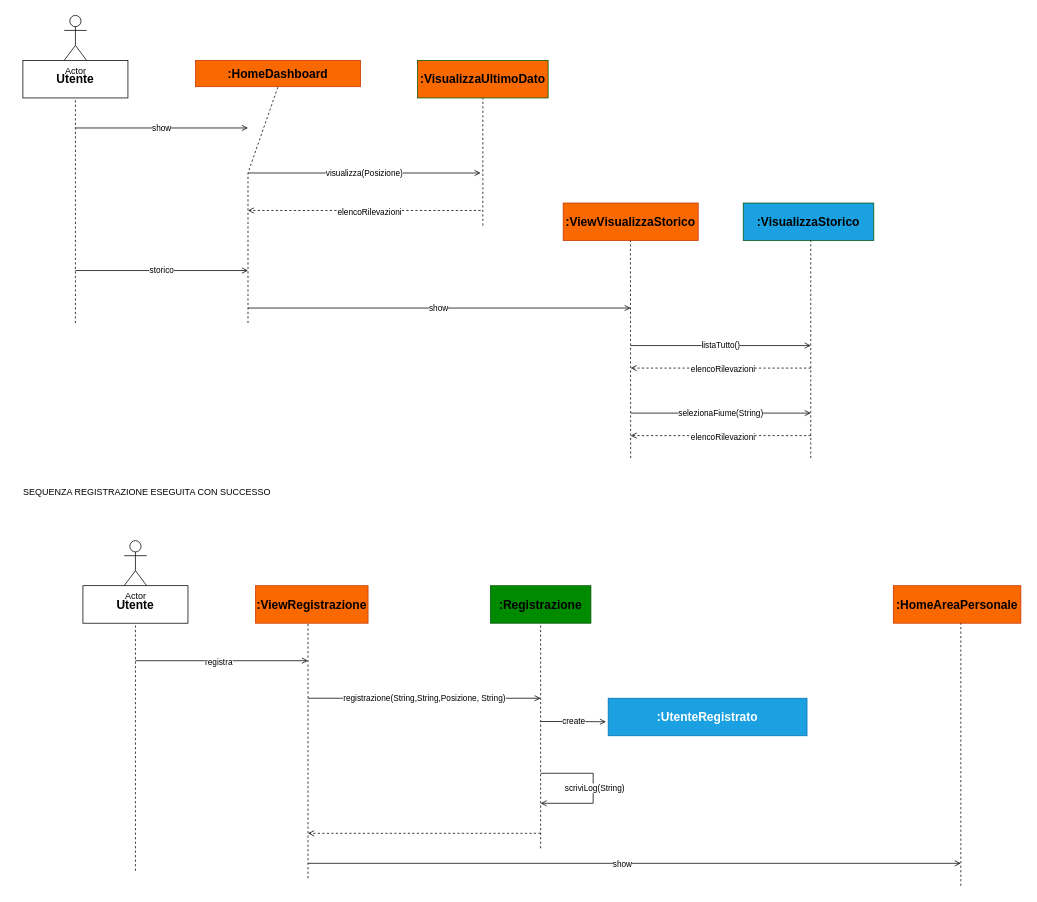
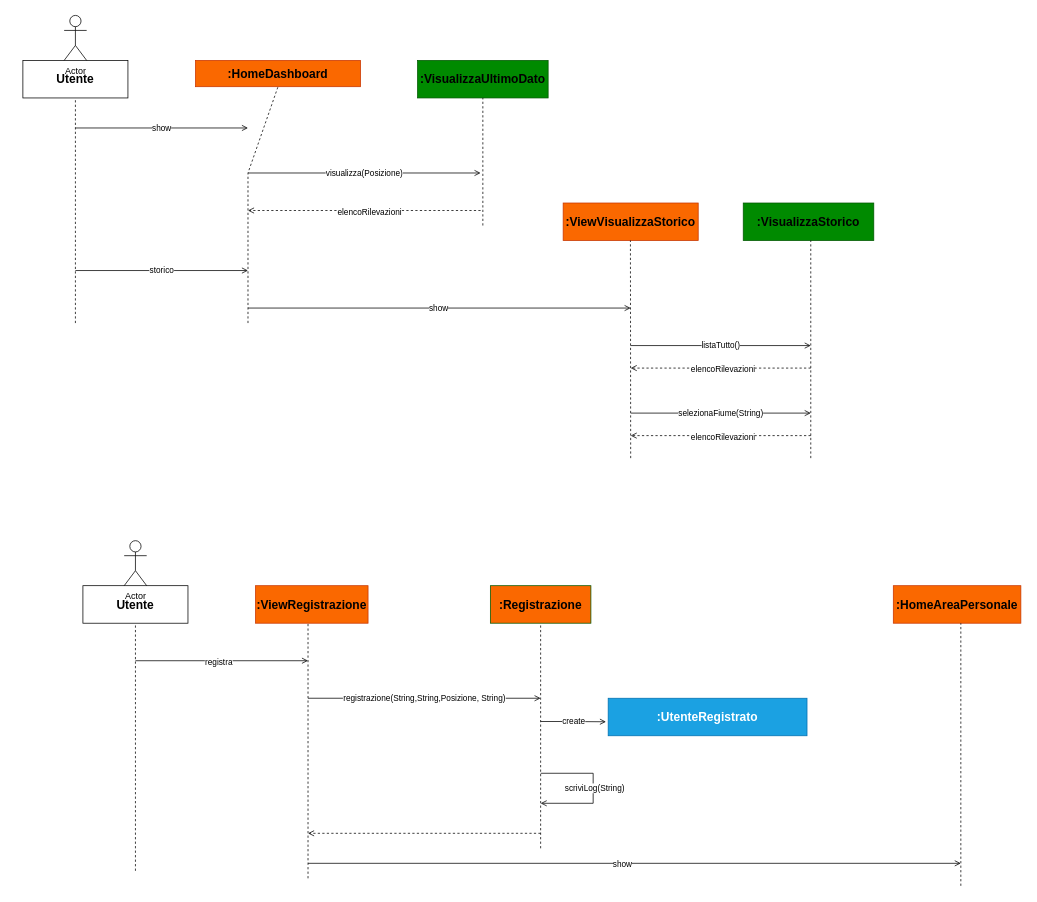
node ":VisualizzaUltimoDato": fillcolor #fa6800 -> #008a00
node ":VisualizzaStorico": fillcolor #1ba1e2 -> #008a00
node "SEQUENZA REGISTRAZIONE ESEGUITA CON SUCCESSO": removed
node ":Registrazione": fillcolor #008a00 -> #fa6800
